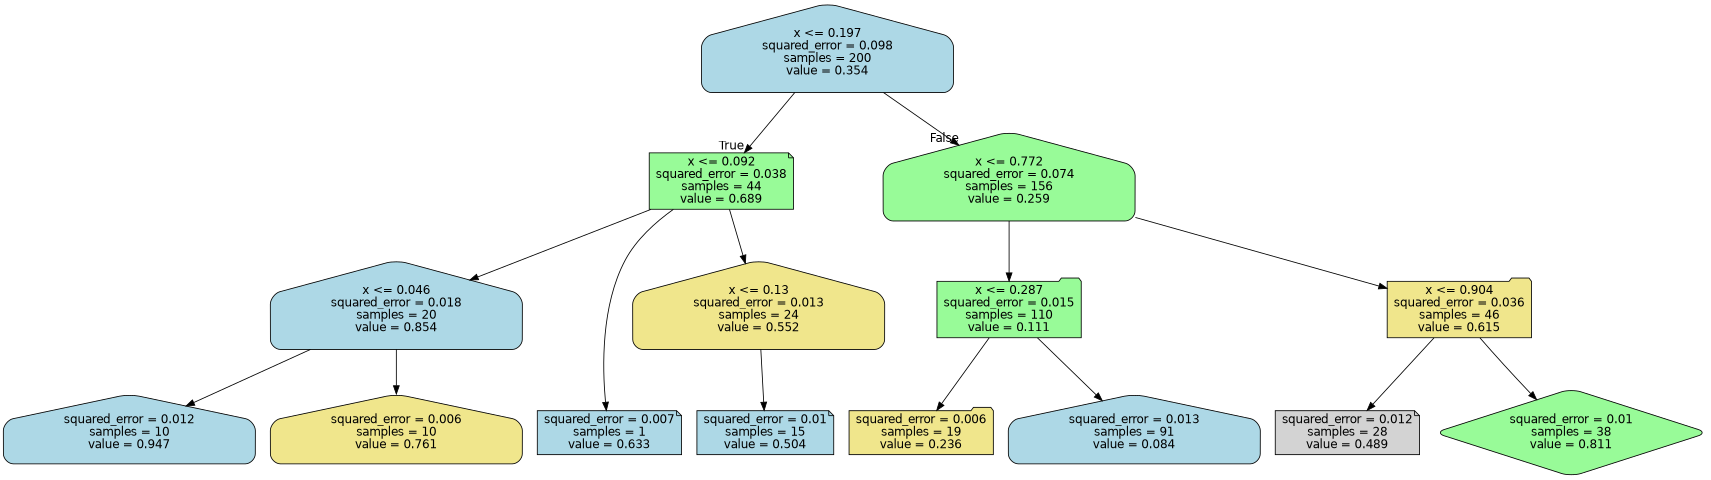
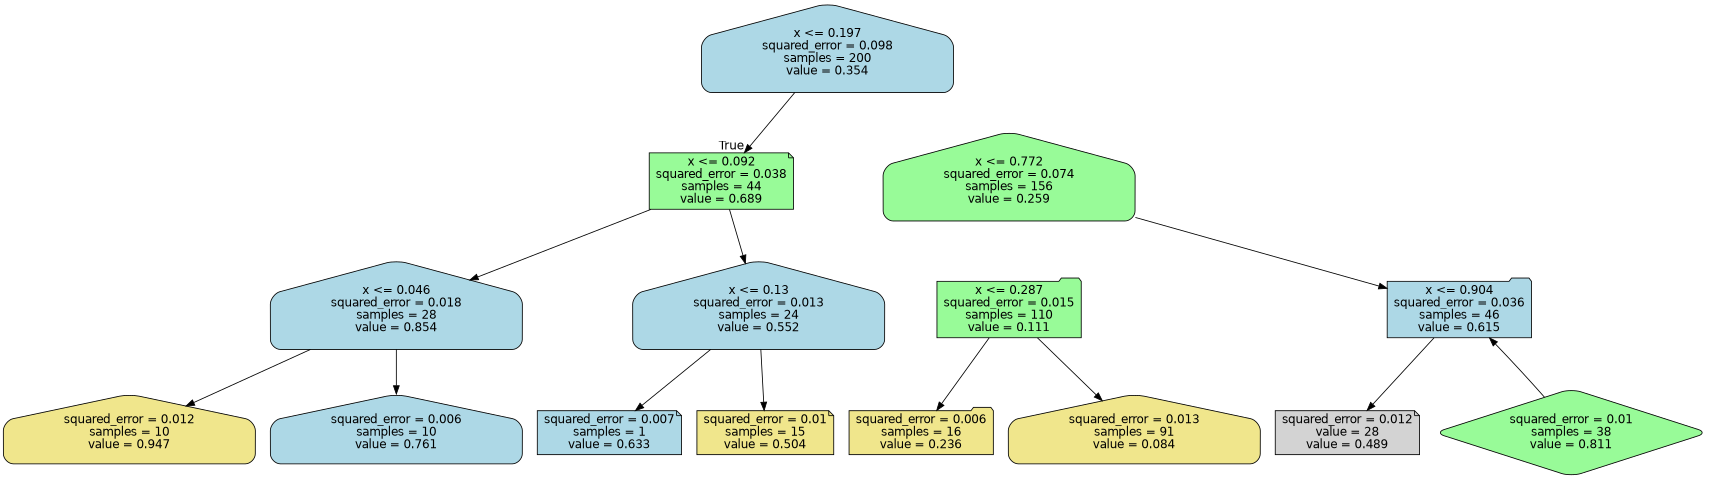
edge "x <= 0.197 squared_error = 0.098 samples = 200 value = 0.354" -> "x <= 0.772 squared_error = 0.074 samples = 156 value = 0.259": removed
edge "x <= 0.772 squared_error = 0.074 samples = 156 value = 0.259" -> "x <= 0.287 squared_error = 0.015 samples = 110 value = 0.111": removed
edge "x <= 0.092 squared_error = 0.038 samples = 44 value = 0.689" -> "squared_error = 0.007 samples = 1 value = 0.633": now "x <= 0.13 squared_error = 0.013 samples = 24 value = 0.552" -> "squared_error = 0.007 samples = 1 value = 0.633"
node "x <= 0.046 squared_error = 0.018 samples = 20 value = 0.854": label "x <= 0.046 squared_error = 0.018 samples = 20 value = 0.854" -> "x <= 0.046 squared_error = 0.018 samples = 28 value = 0.854"
node "x <= 0.13 squared_error = 0.013 samples = 24 value = 0.552": fillcolor khaki -> lightblue
node "x <= 0.904 squared_error = 0.036 samples = 46 value = 0.615": fillcolor khaki -> lightblue
edge "x <= 0.904 squared_error = 0.036 samples = 46 value = 0.615" -> "squared_error = 0.01 samples = 38 value = 0.811": reversed
node "squared_error = 0.012 samples = 10 value = 0.947": fillcolor lightblue -> khaki
node "squared_error = 0.006 samples = 10 value = 0.761": fillcolor khaki -> lightblue
node "squared_error = 0.01 samples = 15 value = 0.504": fillcolor lightblue -> khaki
node "squared_error = 0.006 samples = 19 value = 0.236": label "squared_error = 0.006 samples = 19 value = 0.236" -> "squared_error = 0.006 samples = 16 value = 0.236"
node "squared_error = 0.013 samples = 91 value = 0.084": fillcolor lightblue -> khaki
node "squared_error = 0.012 samples = 28 value = 0.489": label "squared_error = 0.012 samples = 28 value = 0.489" -> "squared_error = 0.012 value = 28 value = 0.489"
